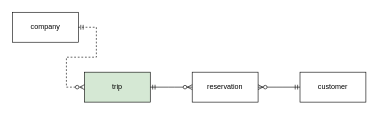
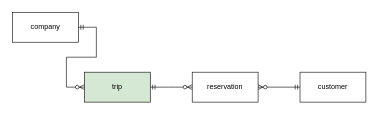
edge "company" -- "trip": style dashed -> solid
